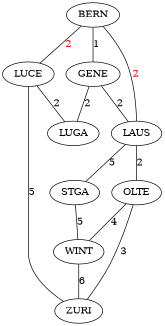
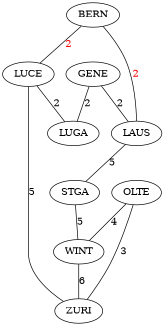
edge "BERN" -- "GENE": removed, label "1"
edge "LAUS" -- "OLTE": removed, label "2"
